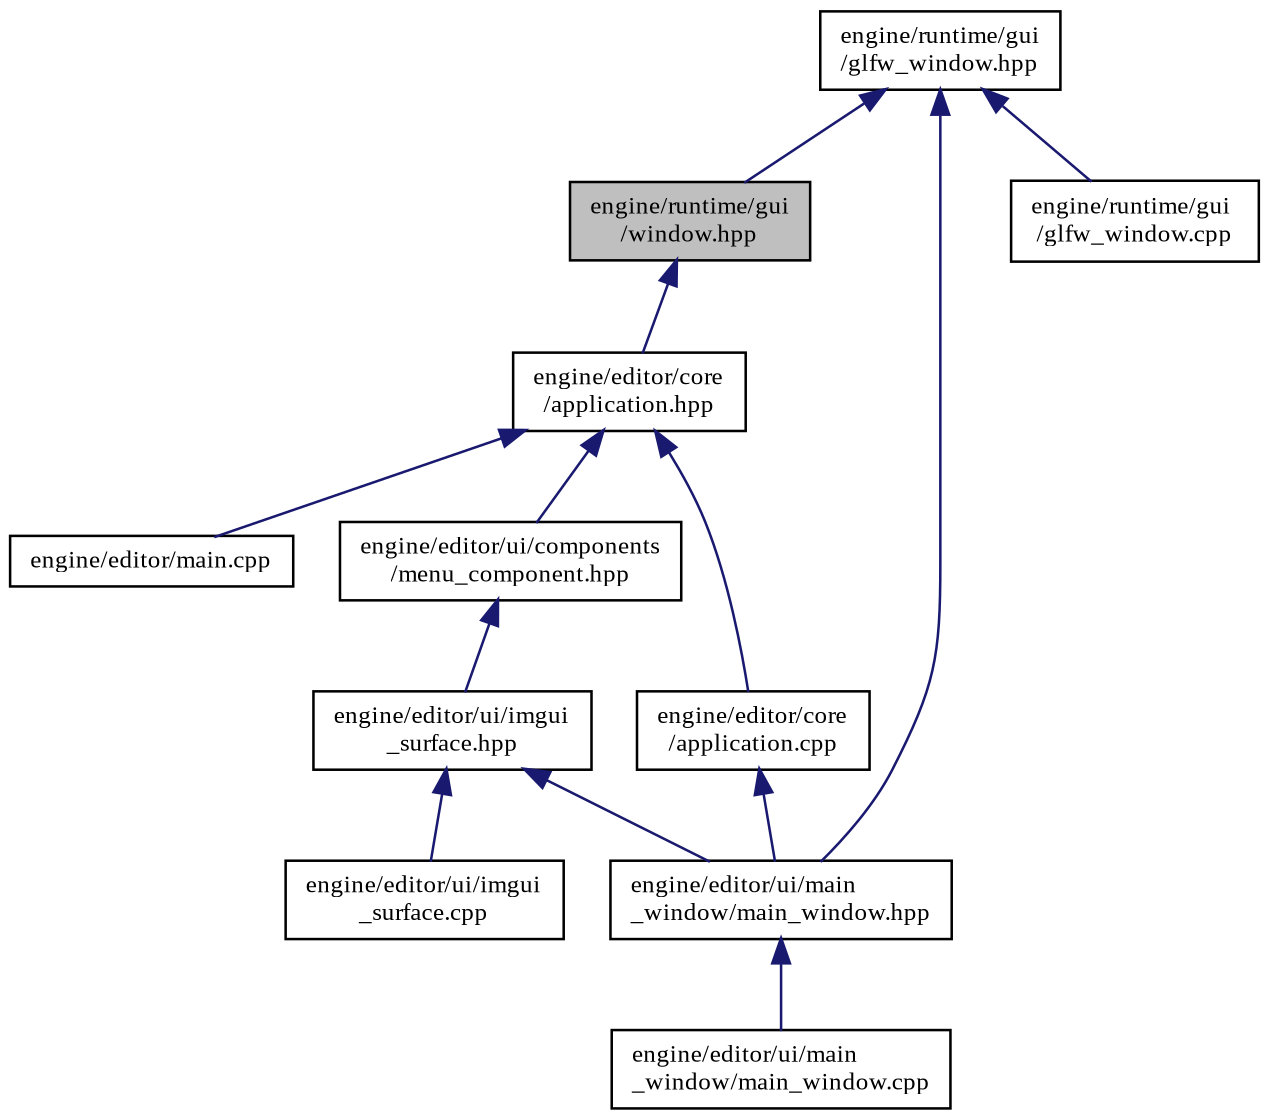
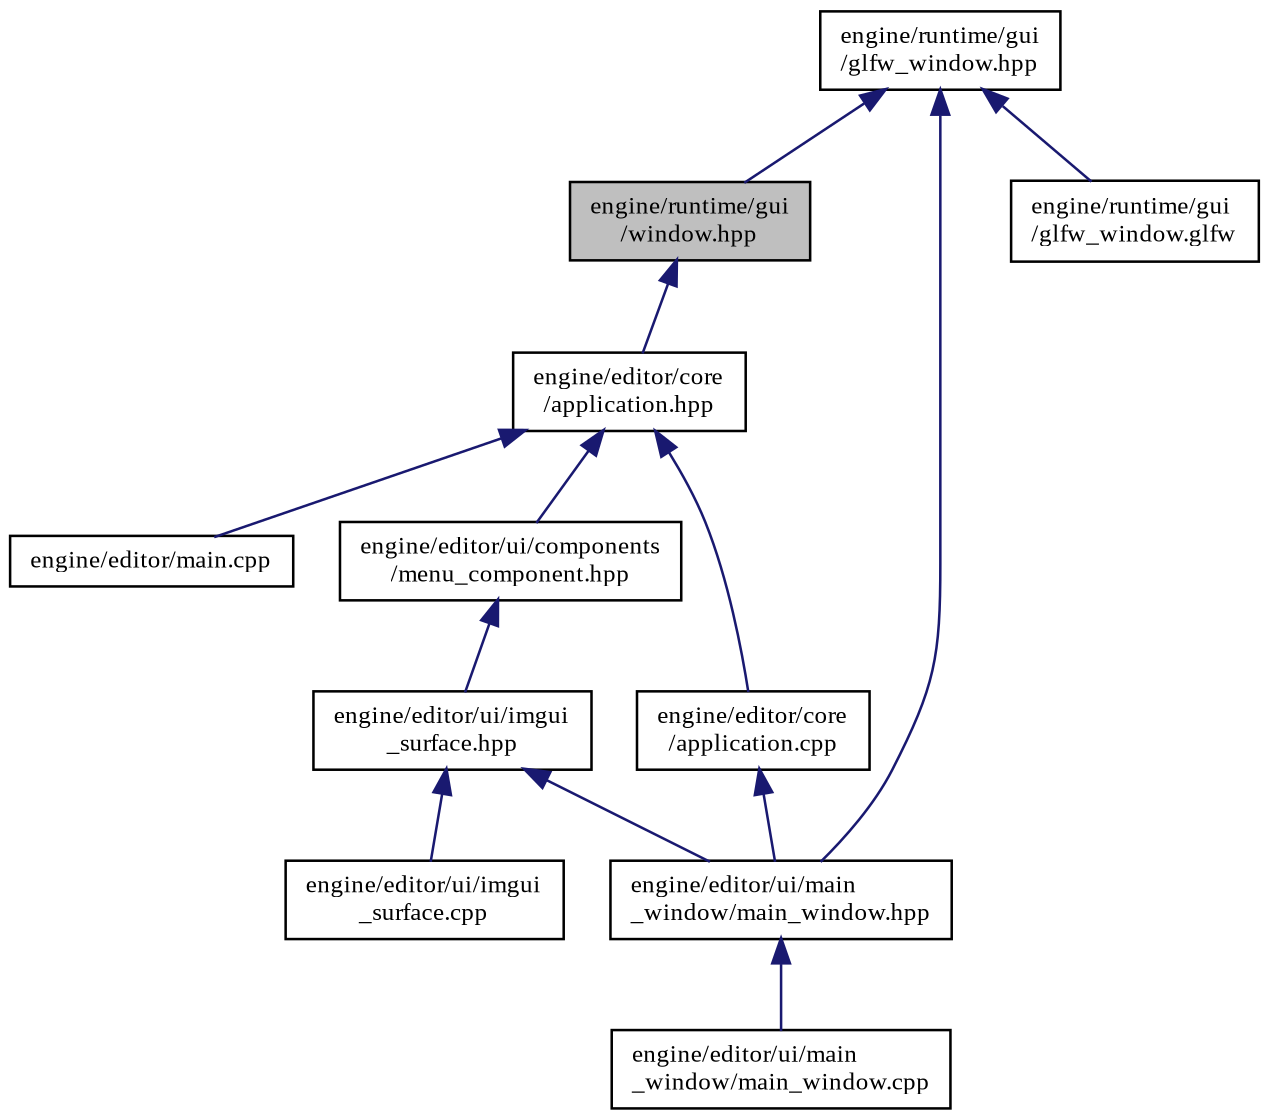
node "engine/runtime/gui /glfw_window.cpp": label "engine/runtime/gui /glfw_window.cpp" -> "engine/runtime/gui /glfw_window.glfw"
